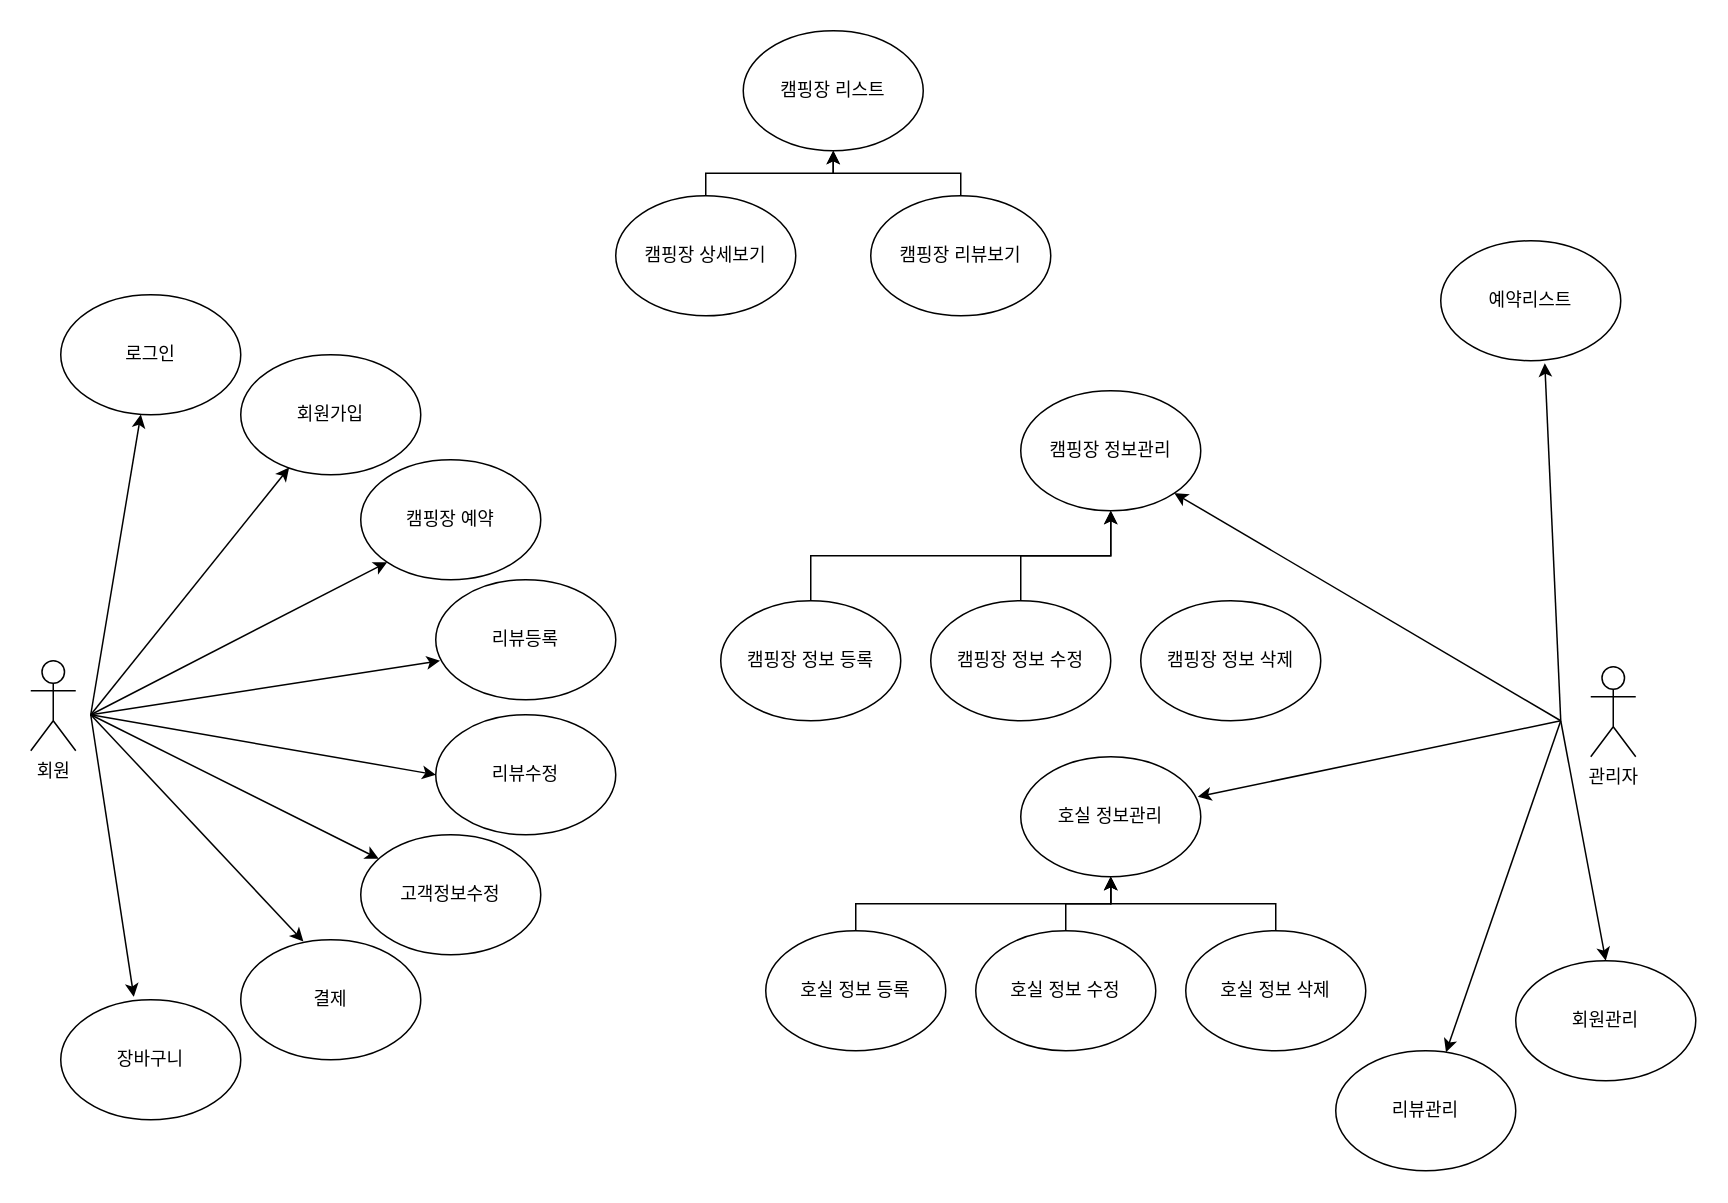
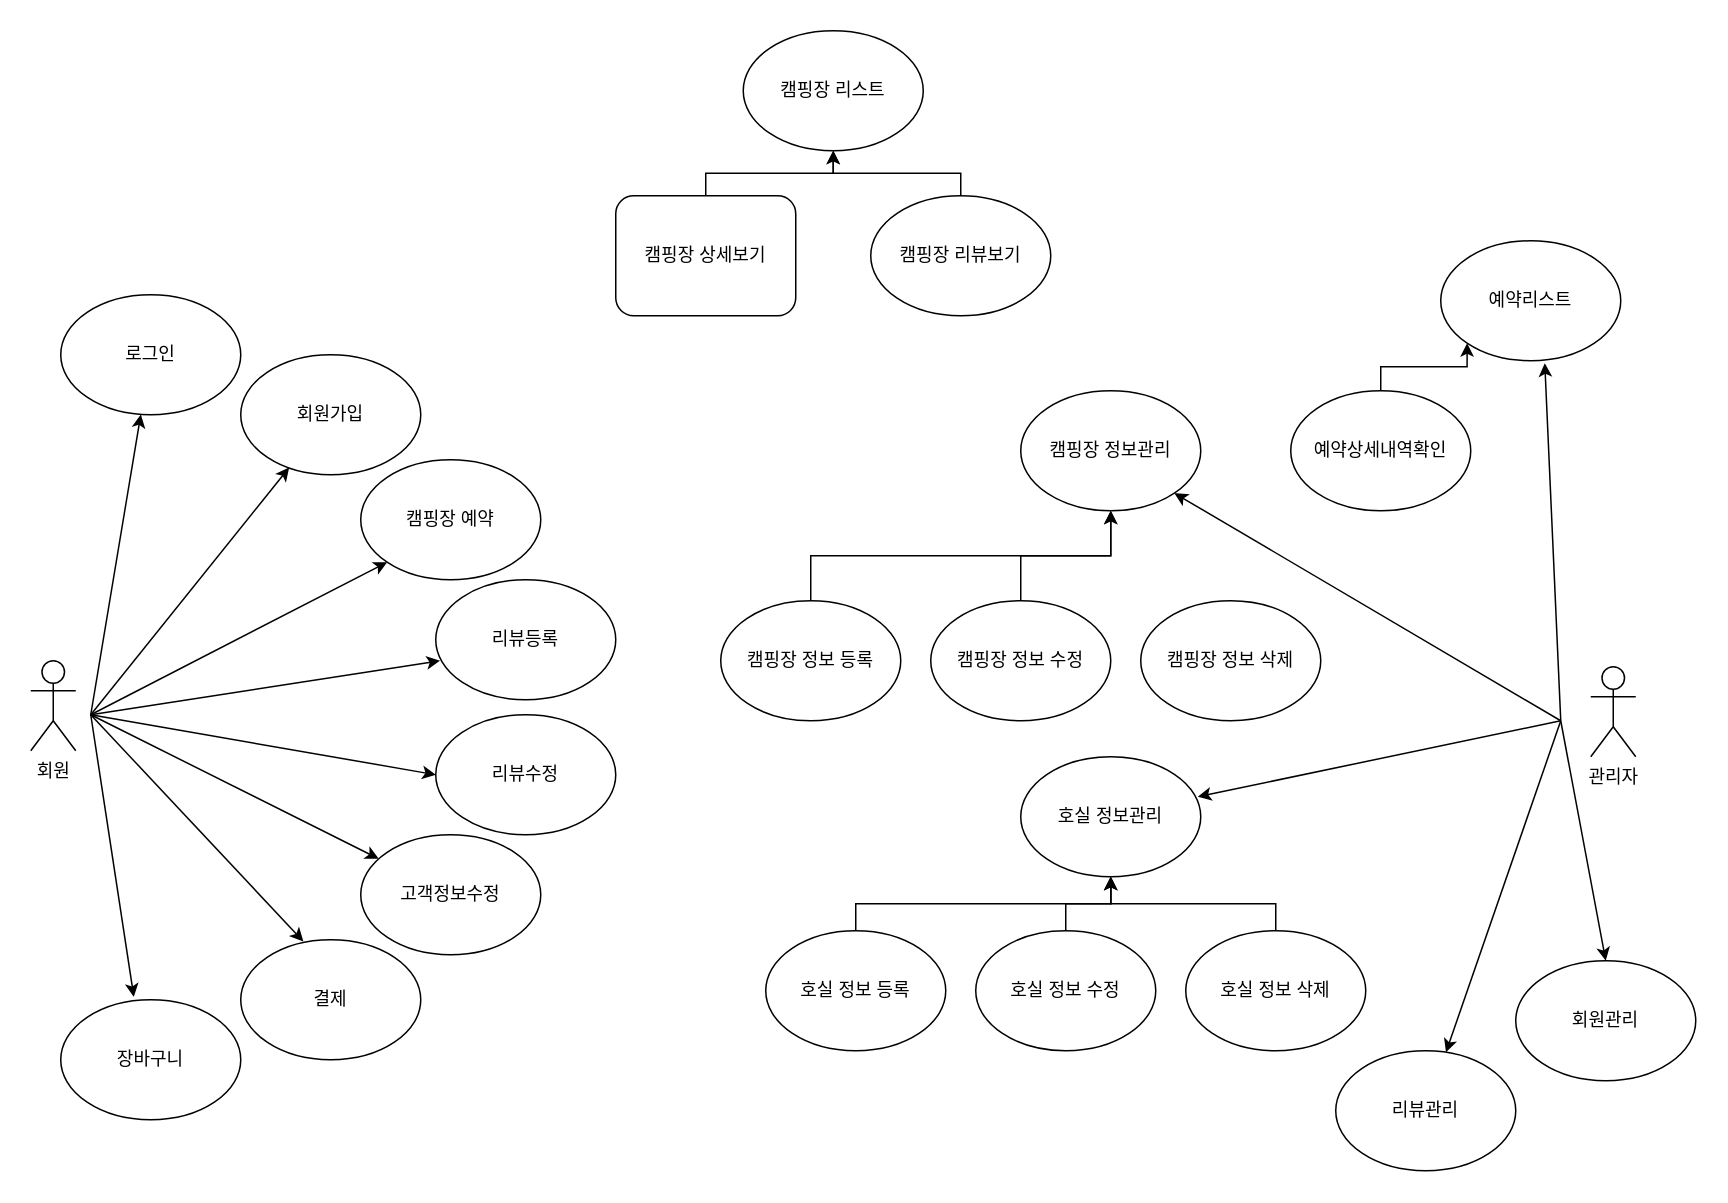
node "캠핑장 상세보기": shape ellipse -> rounded rectangle
edge "예약상세내역확인" -> "예약리스트": added
node "예약상세내역확인": added
